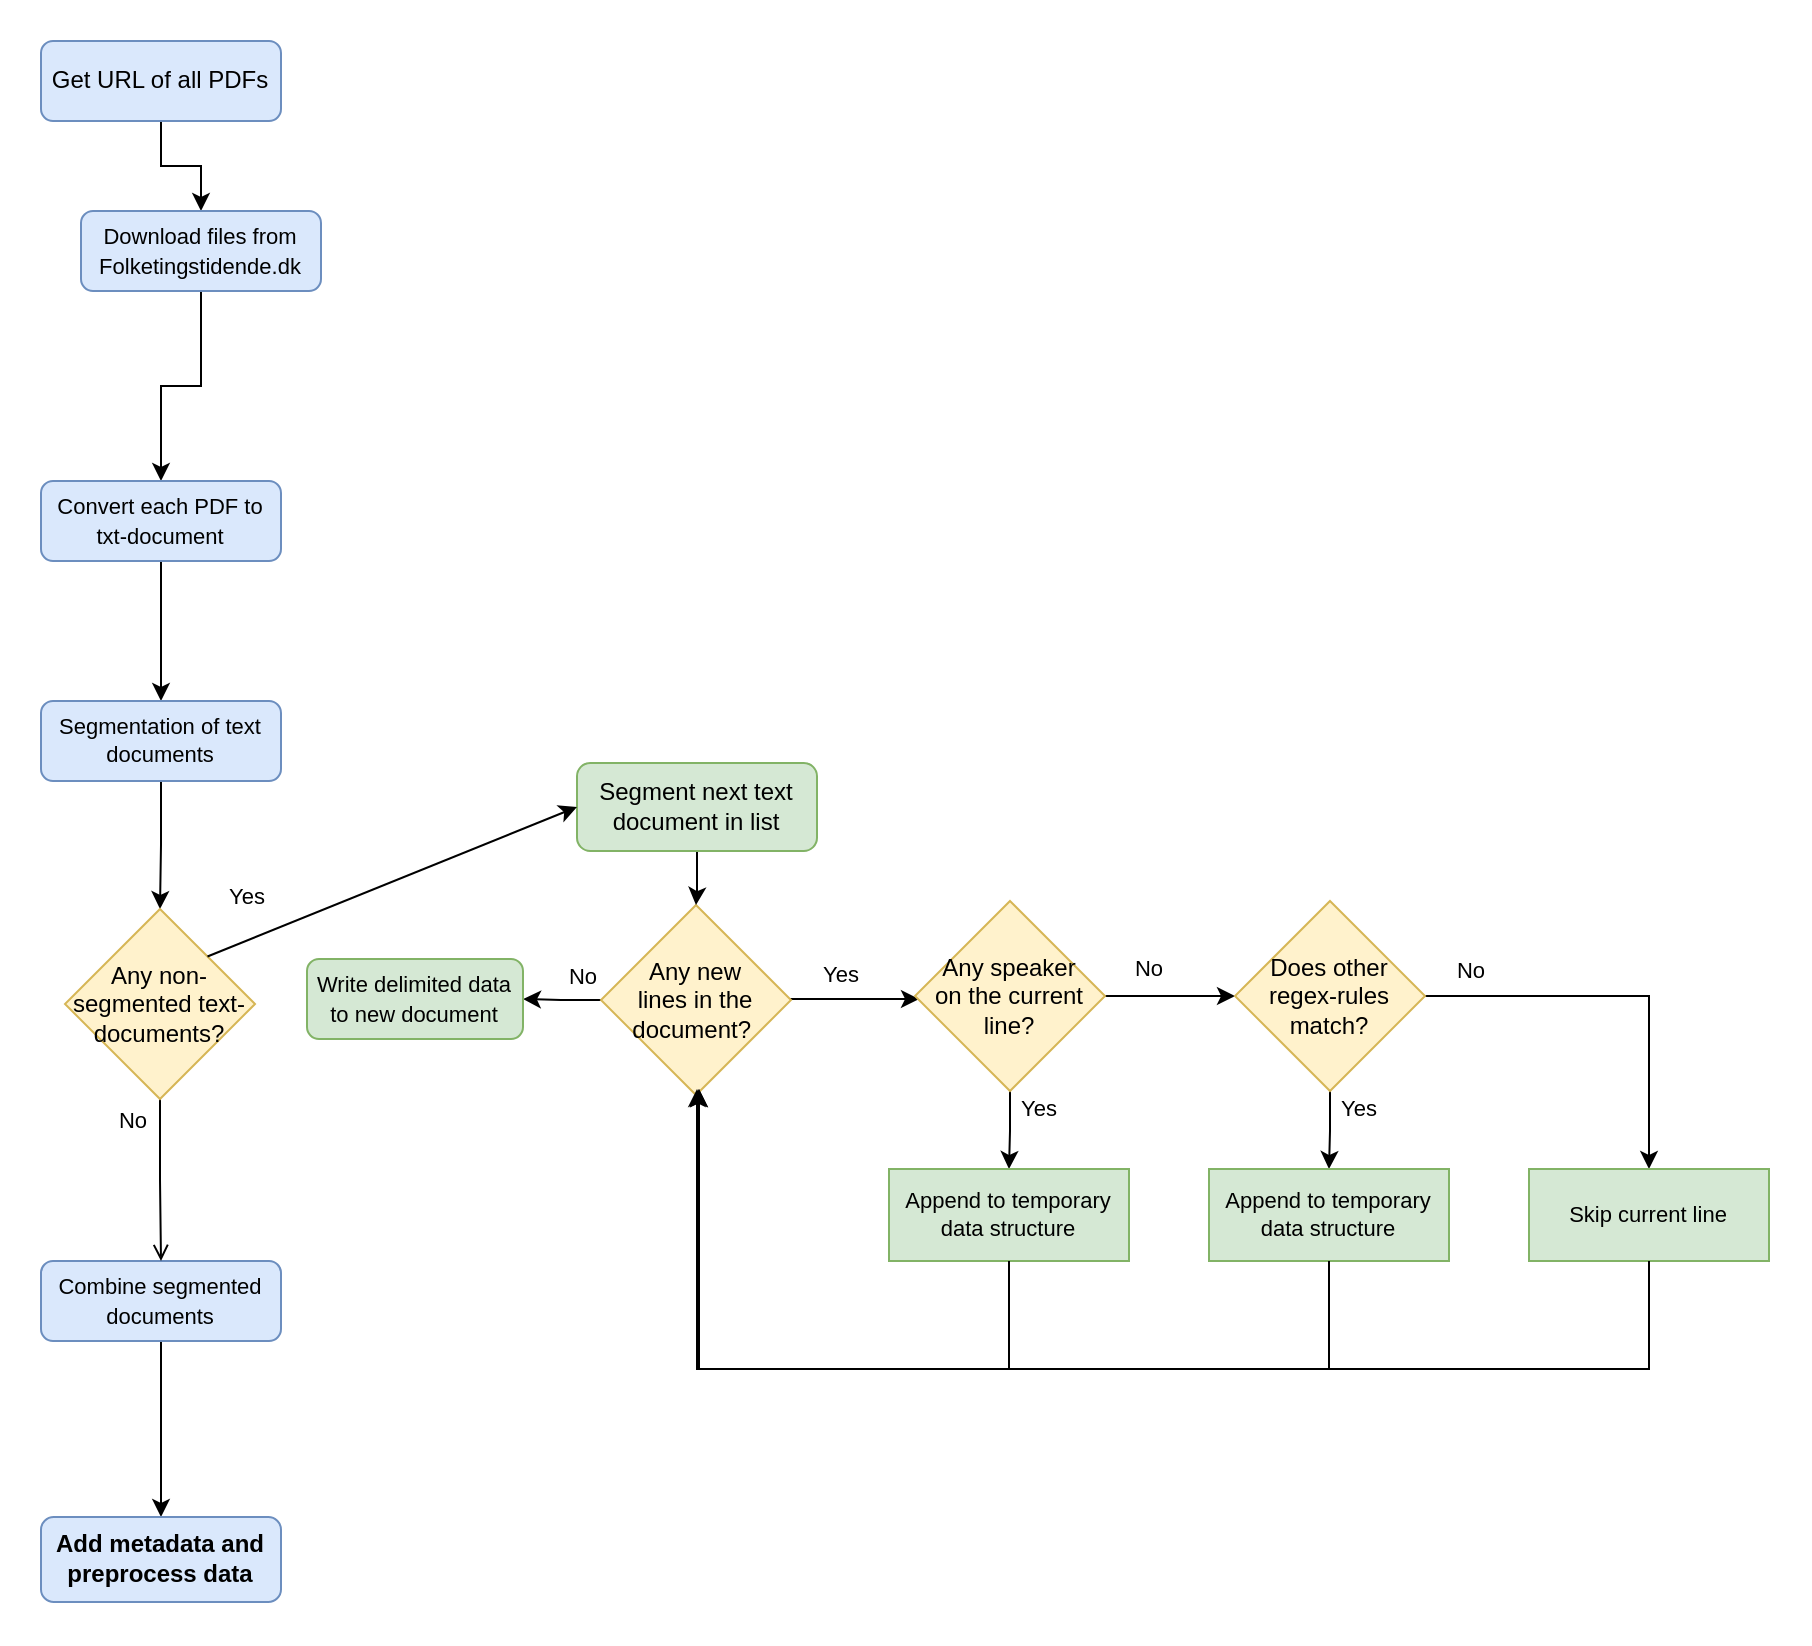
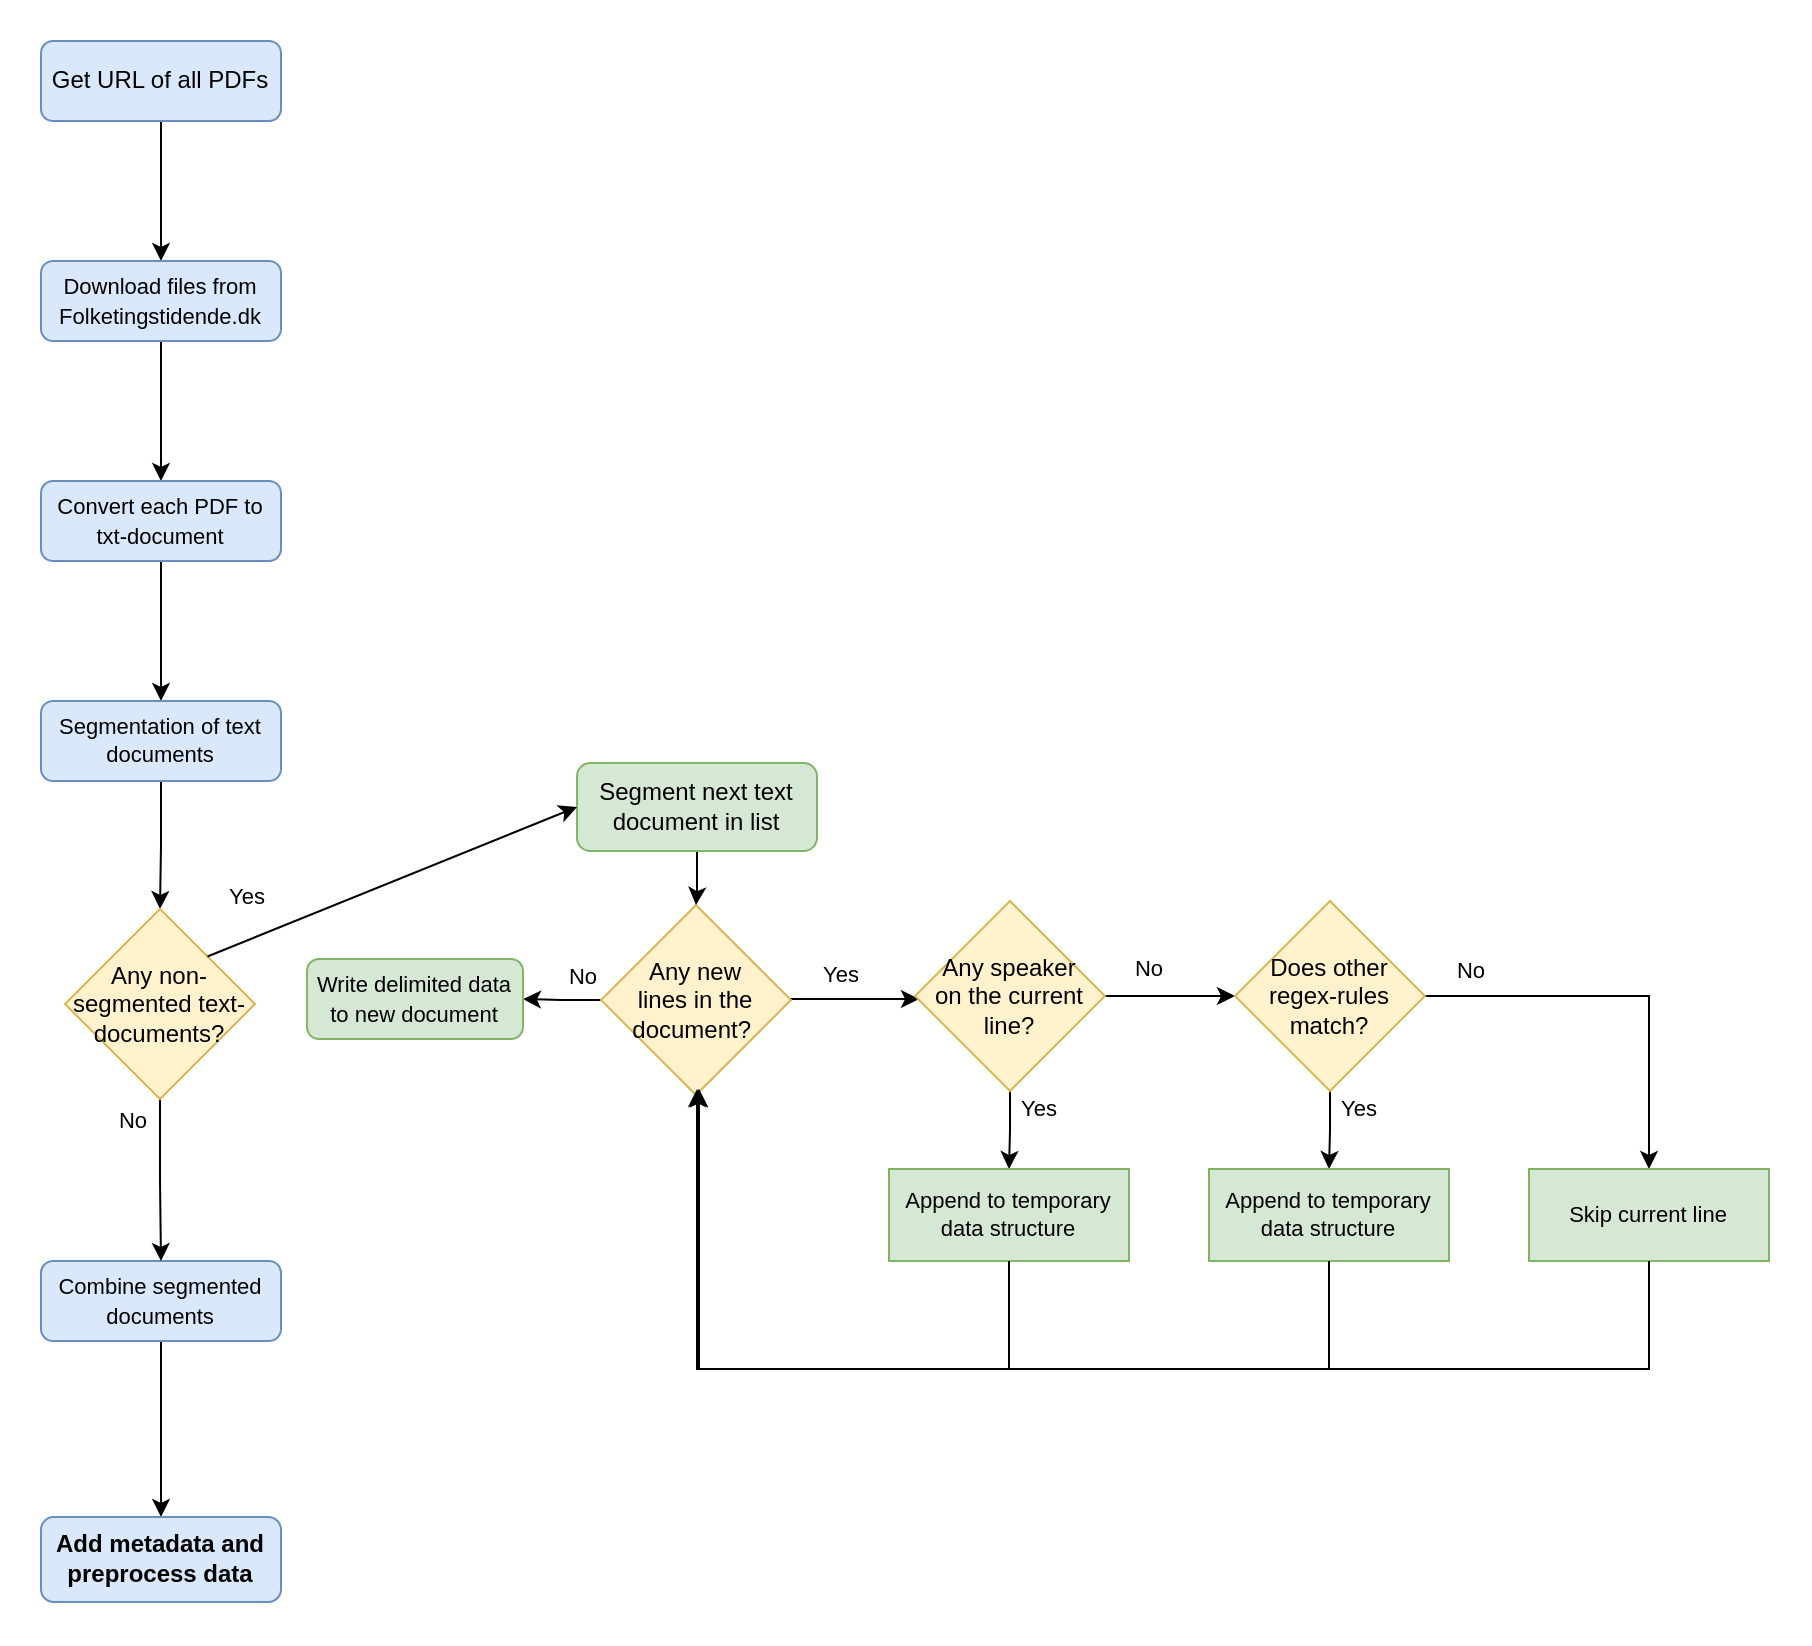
node "Download files from Folketingstidende.dk": moved (201, 251) -> (161, 301)
edge "Any non-segmented text-documents?" -> "Combine segmented documents": arrowhead open -> classic
